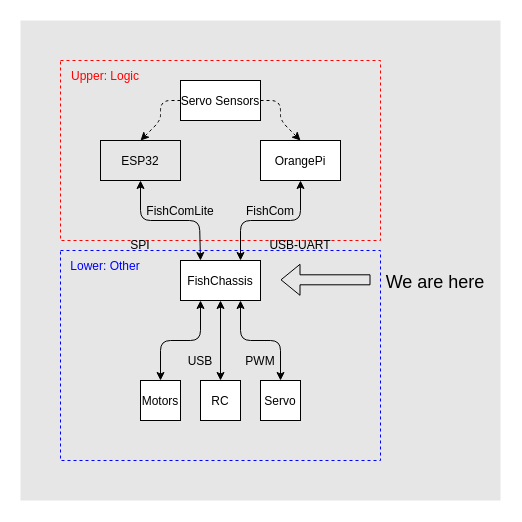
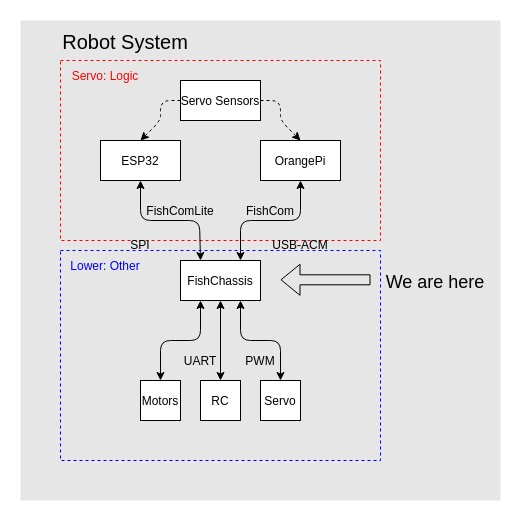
node "Robot System": added
node "Upper: Logic": label "Upper: Logic" -> "Servo: Logic"
node "ESP32": fillcolor #e6e6e6 -> #ffffff
node "USB-UART": label "USB-UART" -> "USB-ACM"
node "USB": label "USB" -> "UART"
